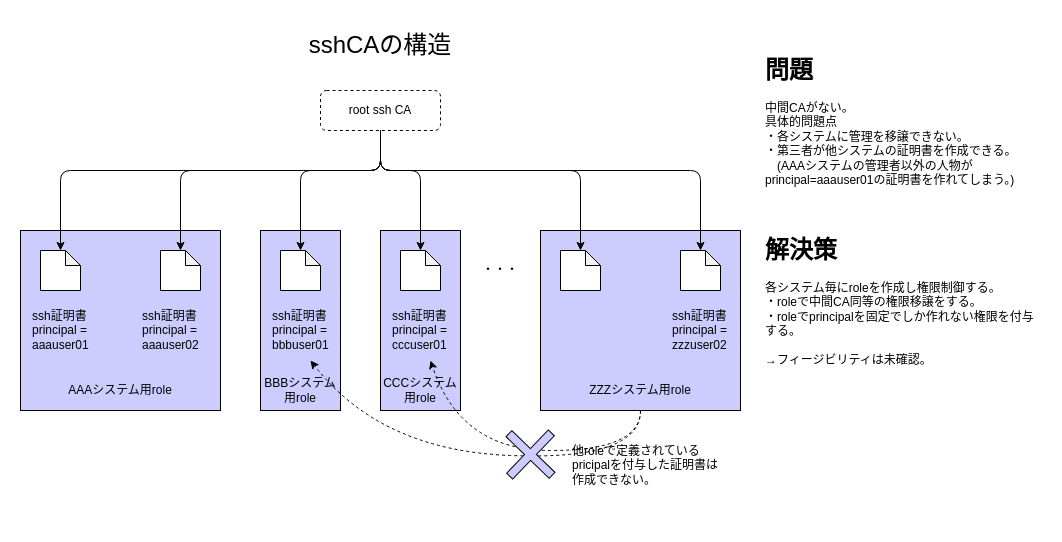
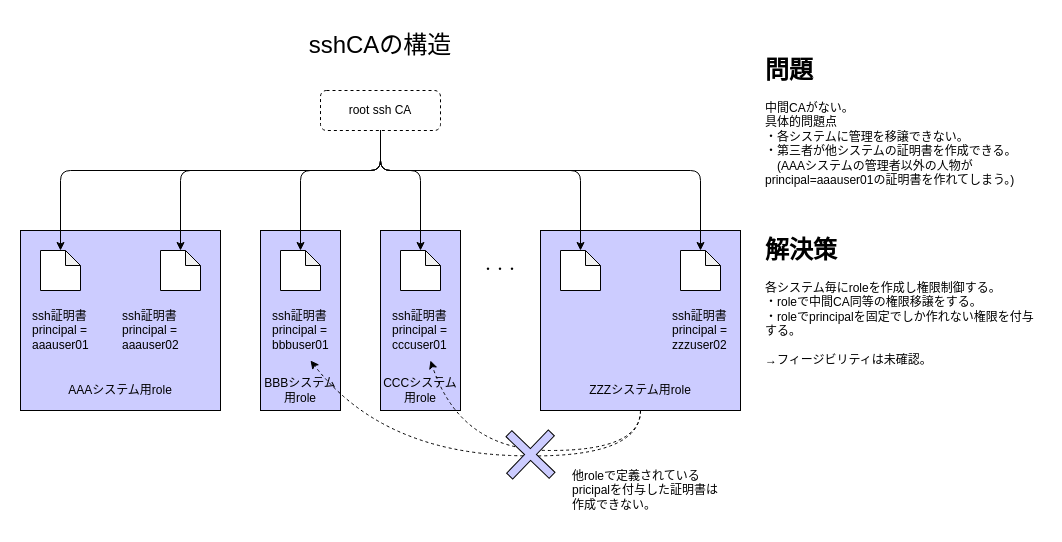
node "ssh証明書 principal = aaauser02": moved (181, 331) -> (161, 331)
node "他roleで定義されているpricipalを付与した証明書は作成できない。": moved (651, 466) -> (651, 491)
